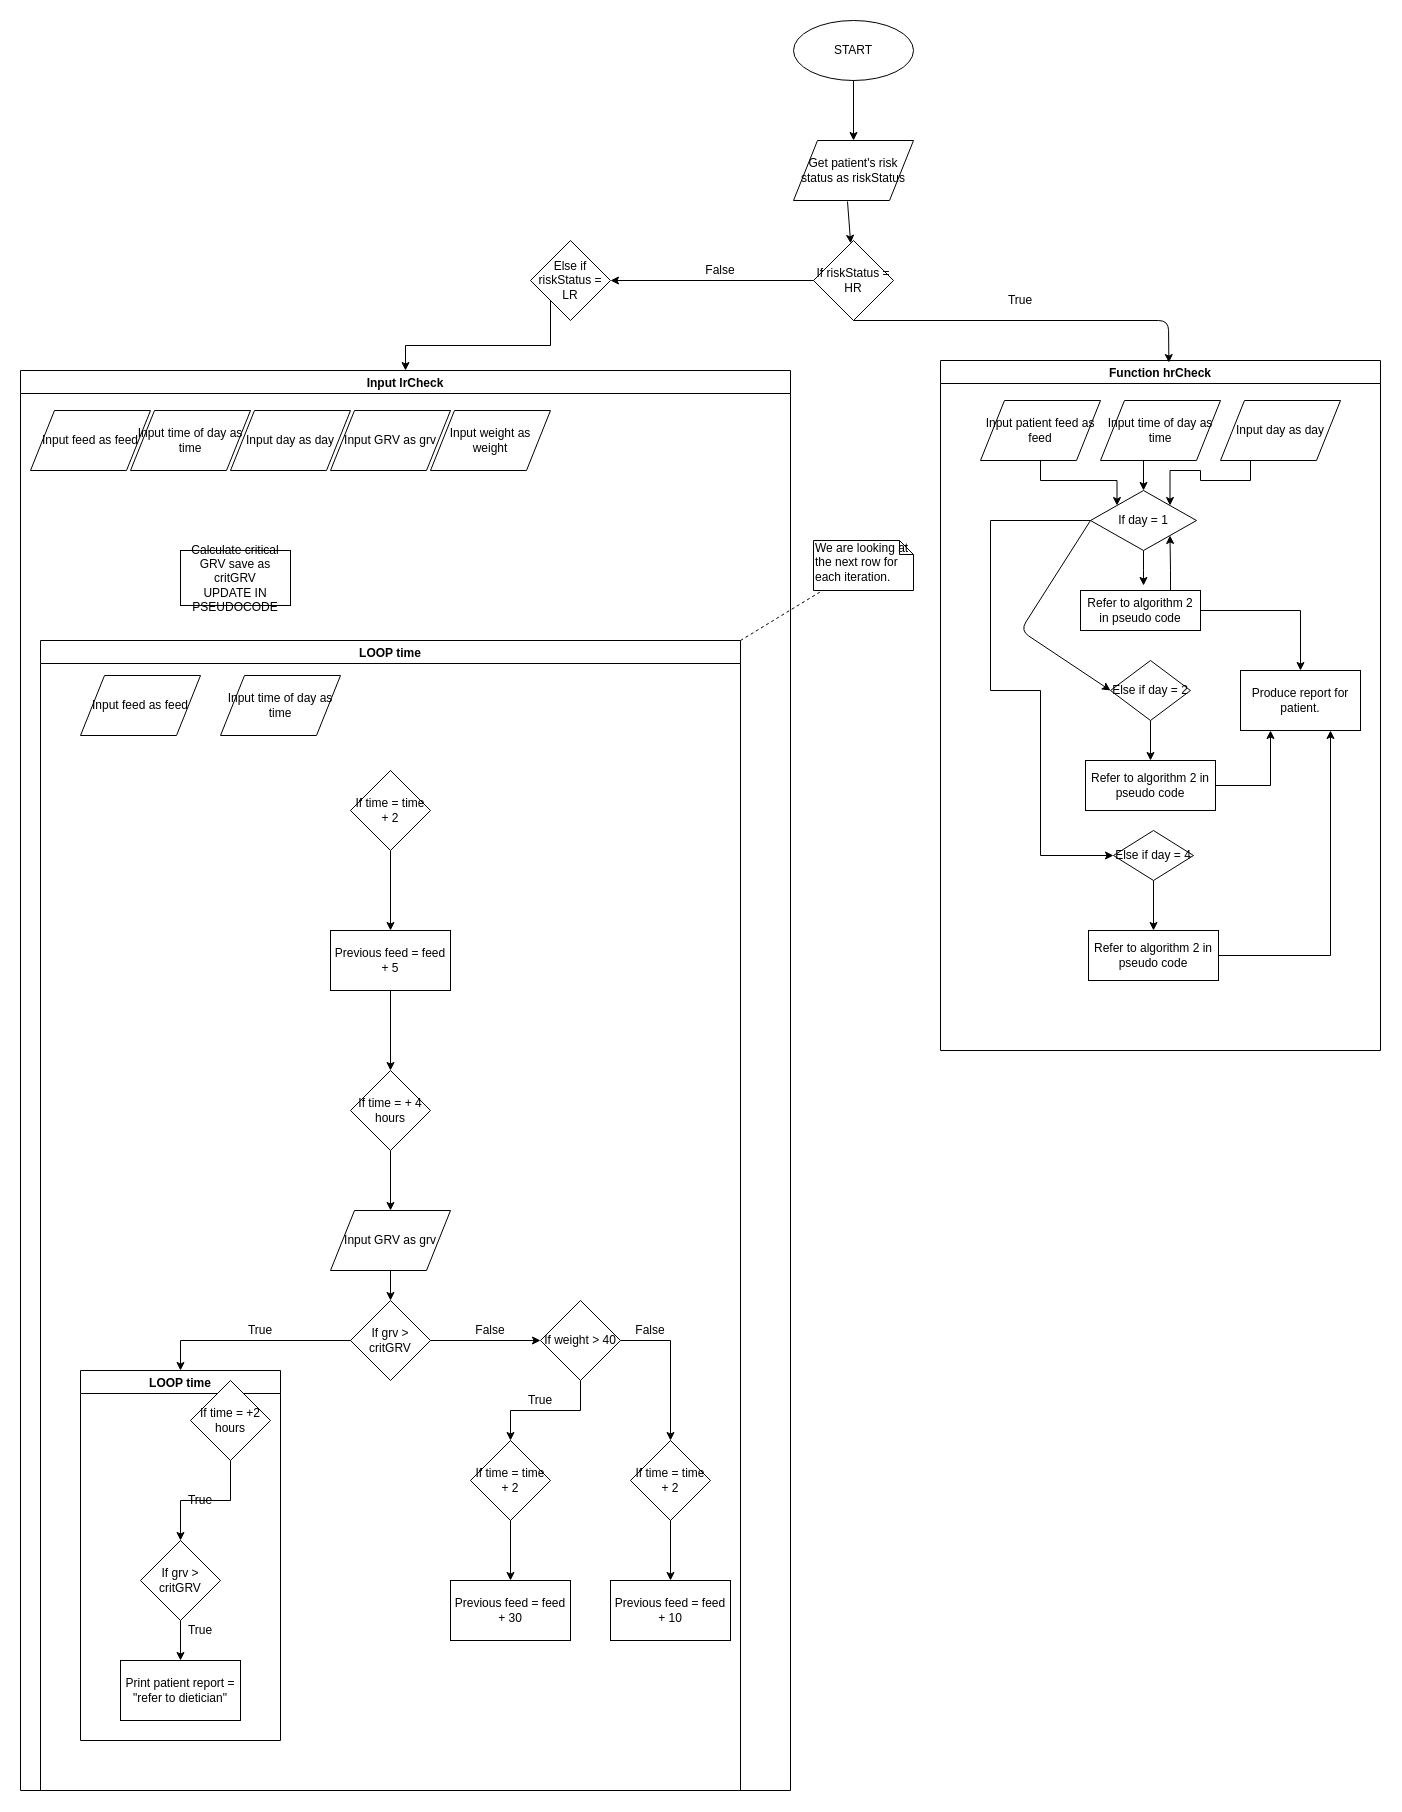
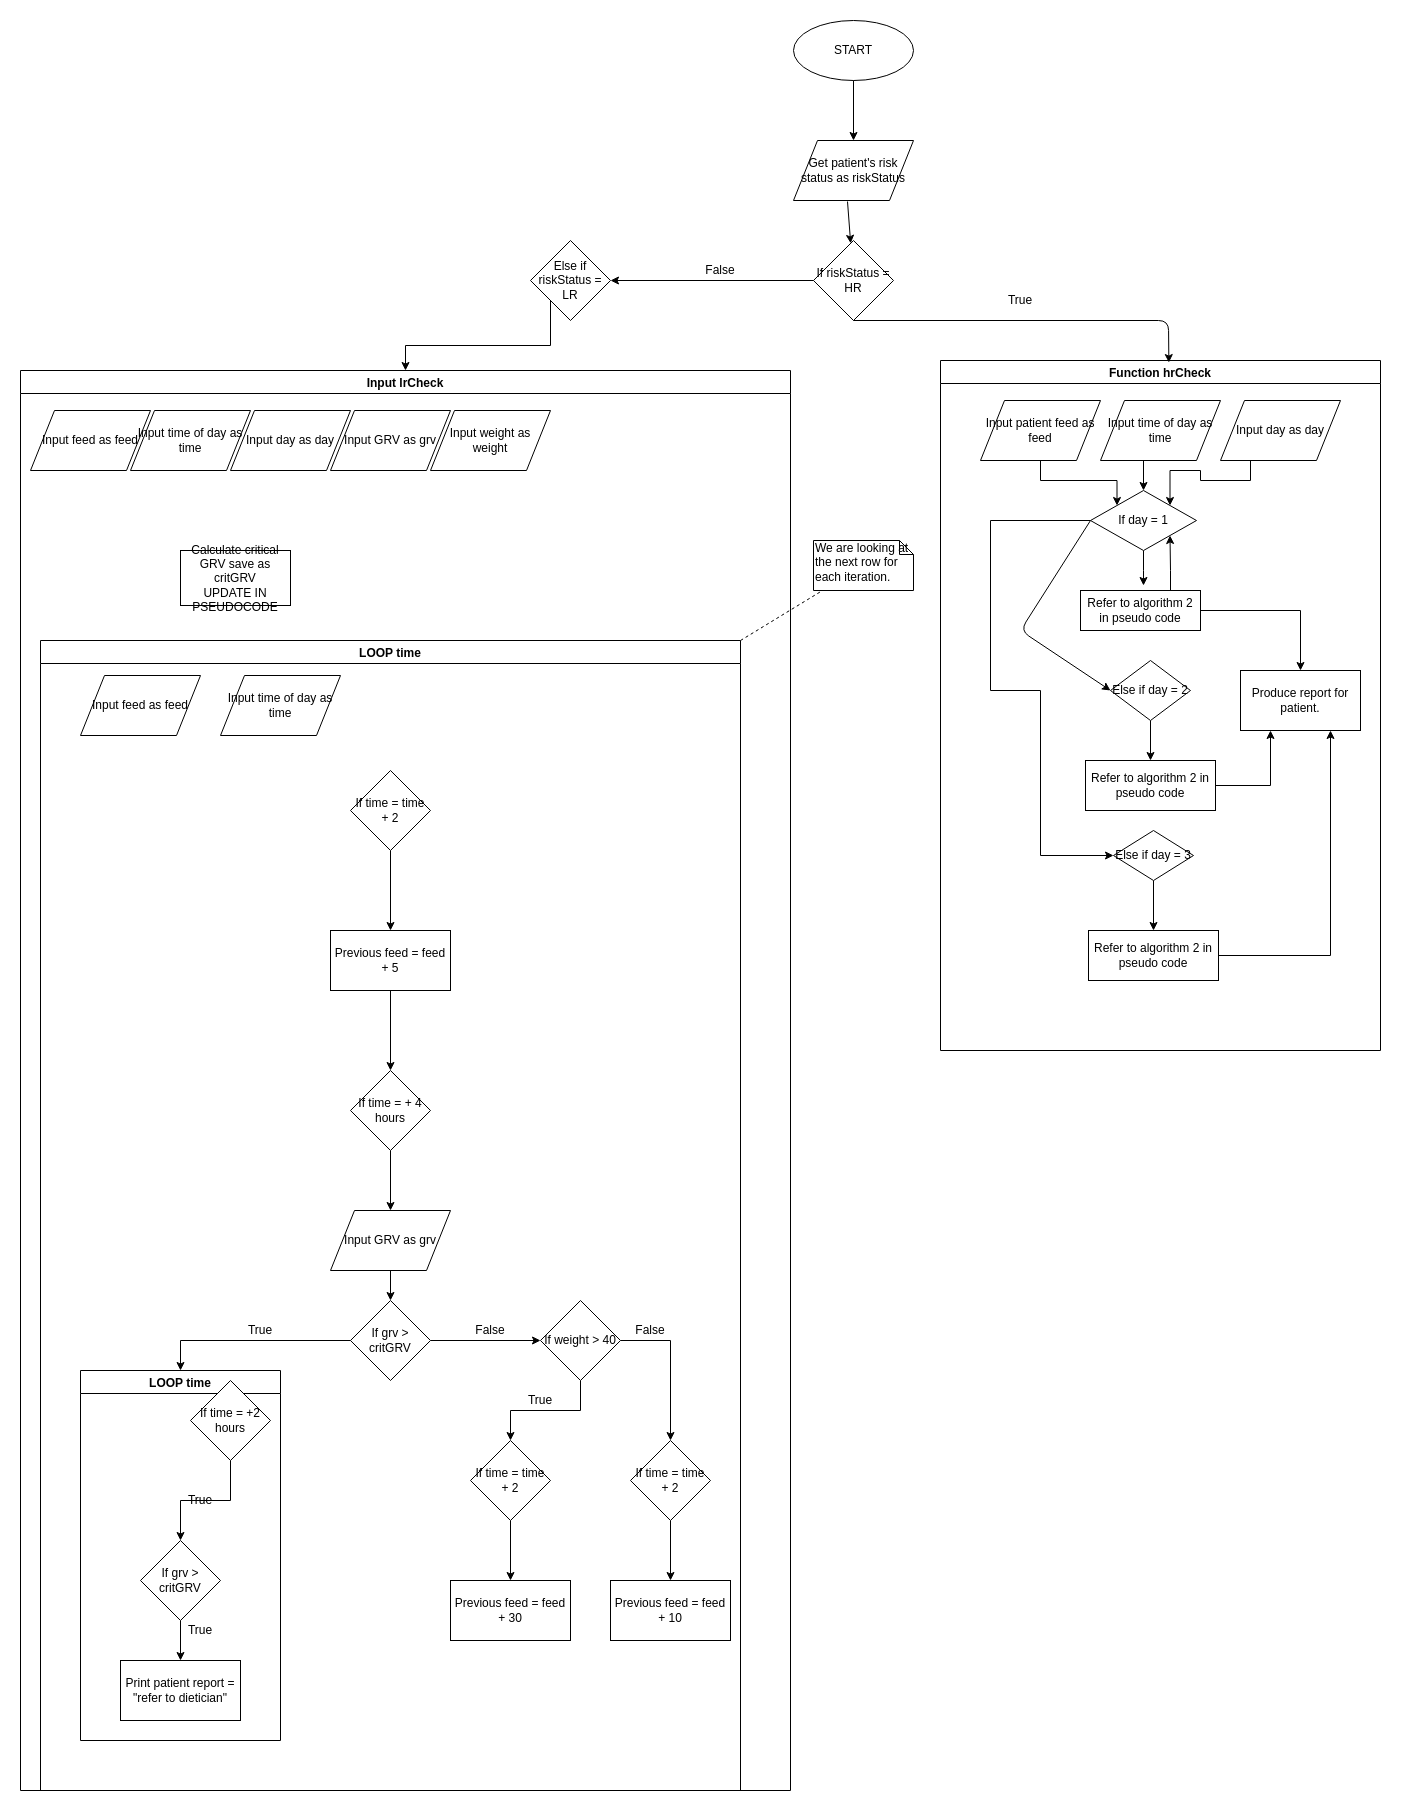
node "Else if day = 4": label "Else if day = 4" -> "Else if day = 3"
